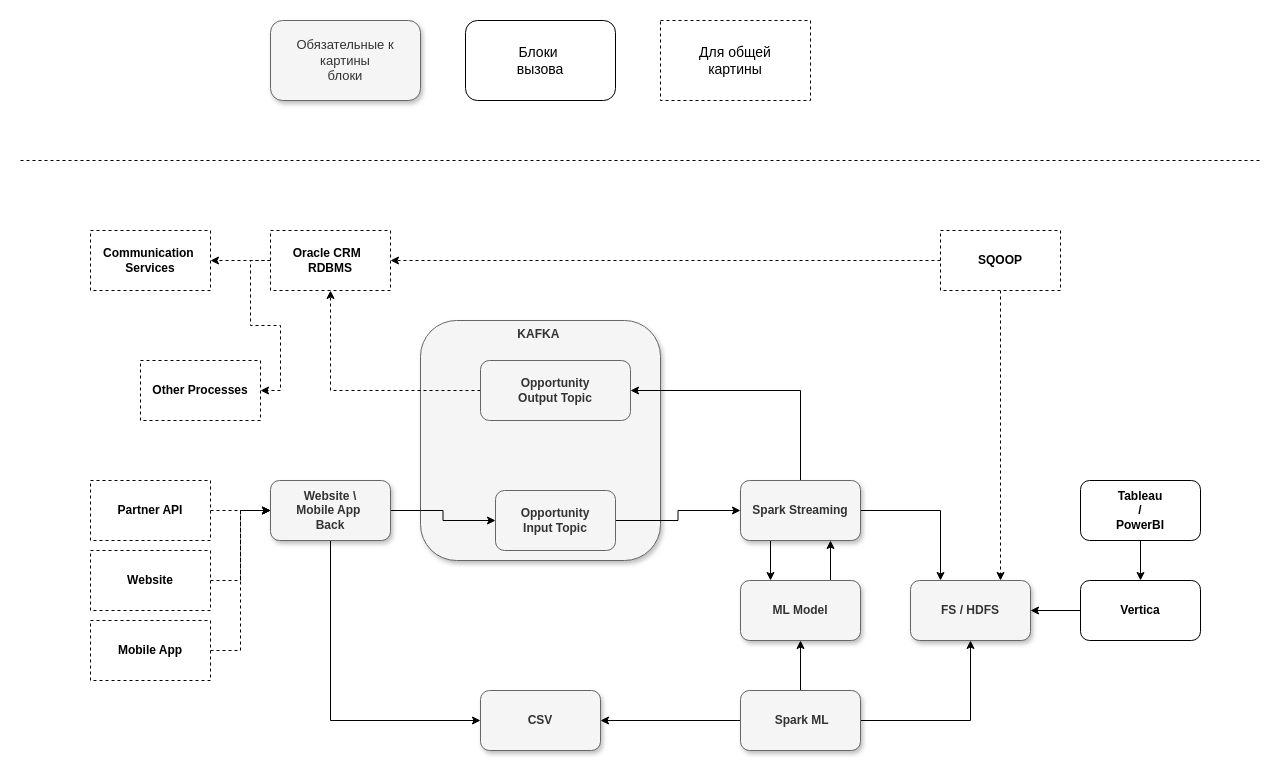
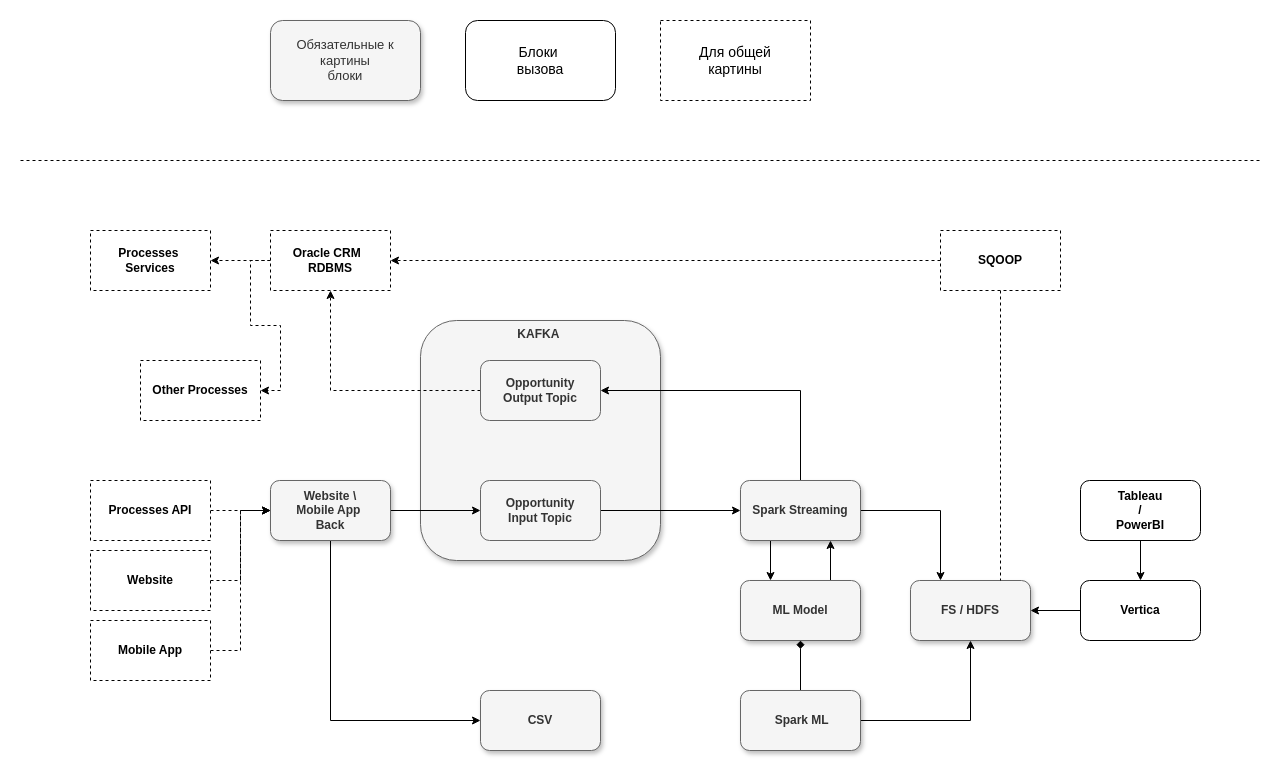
node "Communication Services": label "Communication Services" -> "Processes Services"
node "OpportunityOutput Topic": size 150x60 -> 120x60
node "Partner API": label "Partner API" -> "Processes API"
node "Opportunity Input Topic": moved (556, 521) -> (541, 511)
edge "SQOOP" -> "FS / HDFS": arrowhead classic -> none
edge "Spark ML" -> "ML Model": arrowhead classic -> diamond
edge "Spark ML" -> "CSV": removed
